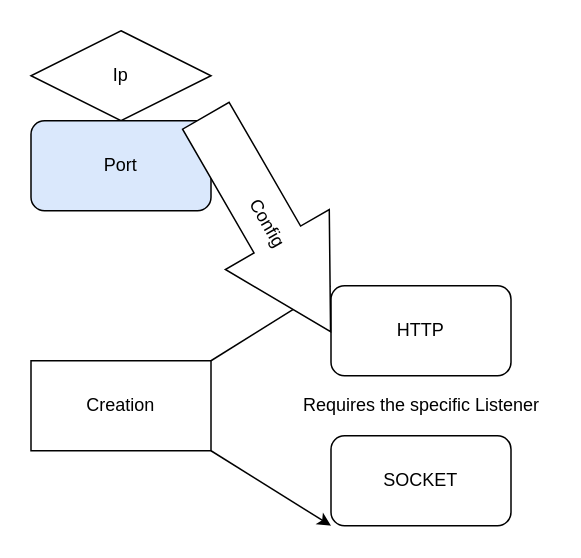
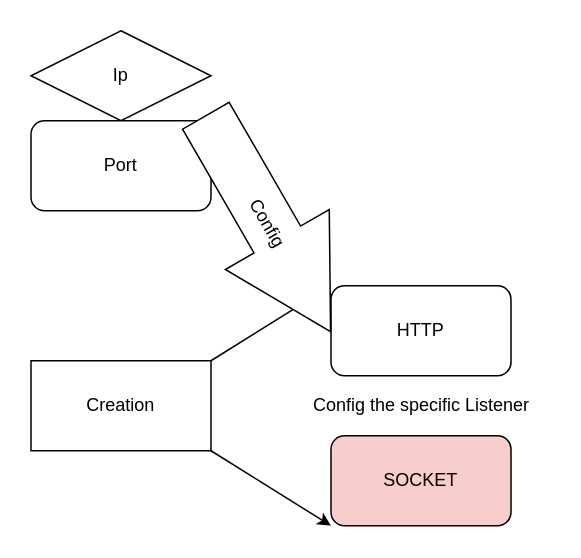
node "Port": fillcolor #dae8fc -> #ffffff
node "Requires the specific Listener": label "Requires the specific Listener" -> "Config the specific Listener"
node "SOCKET": fillcolor #ffffff -> #f8cecc
